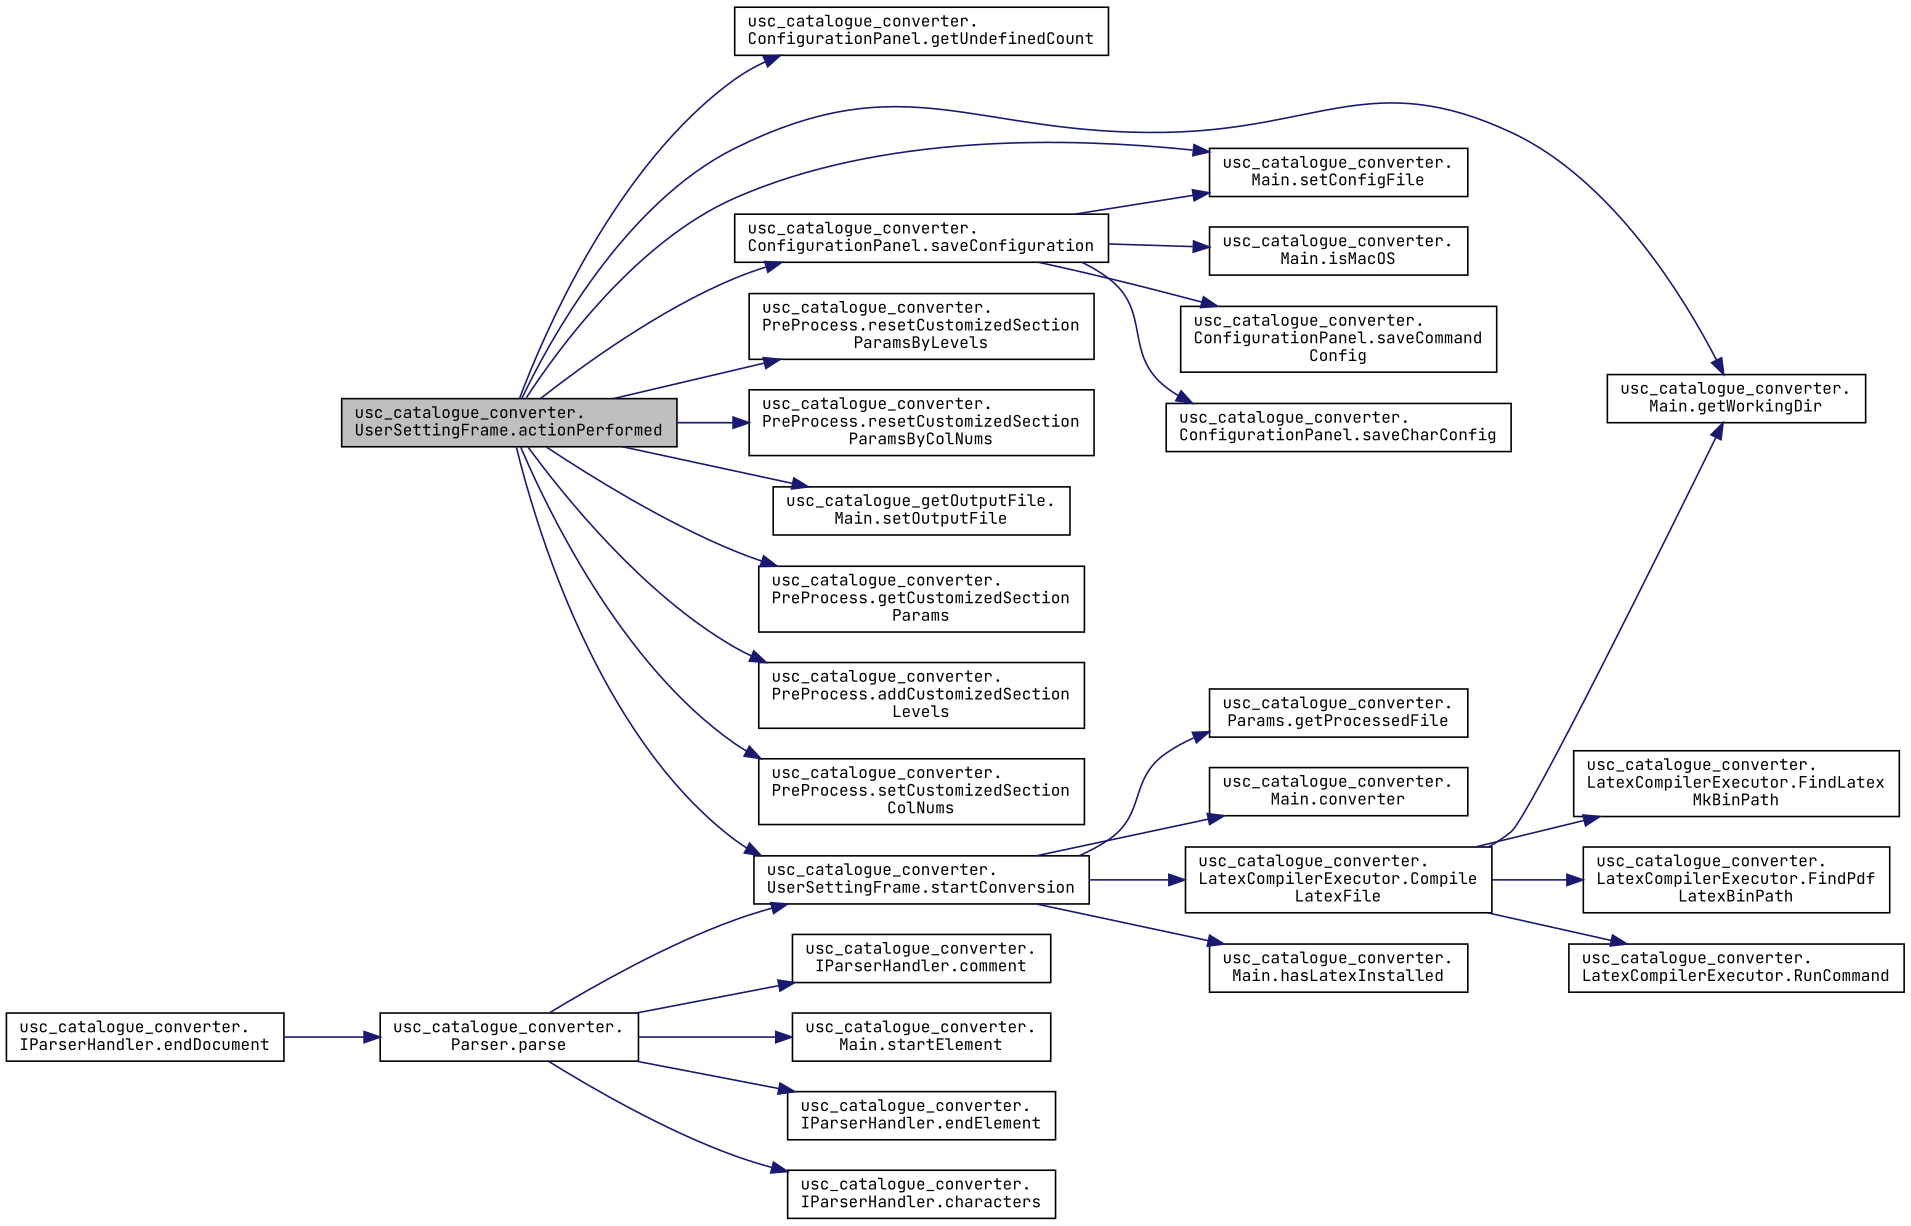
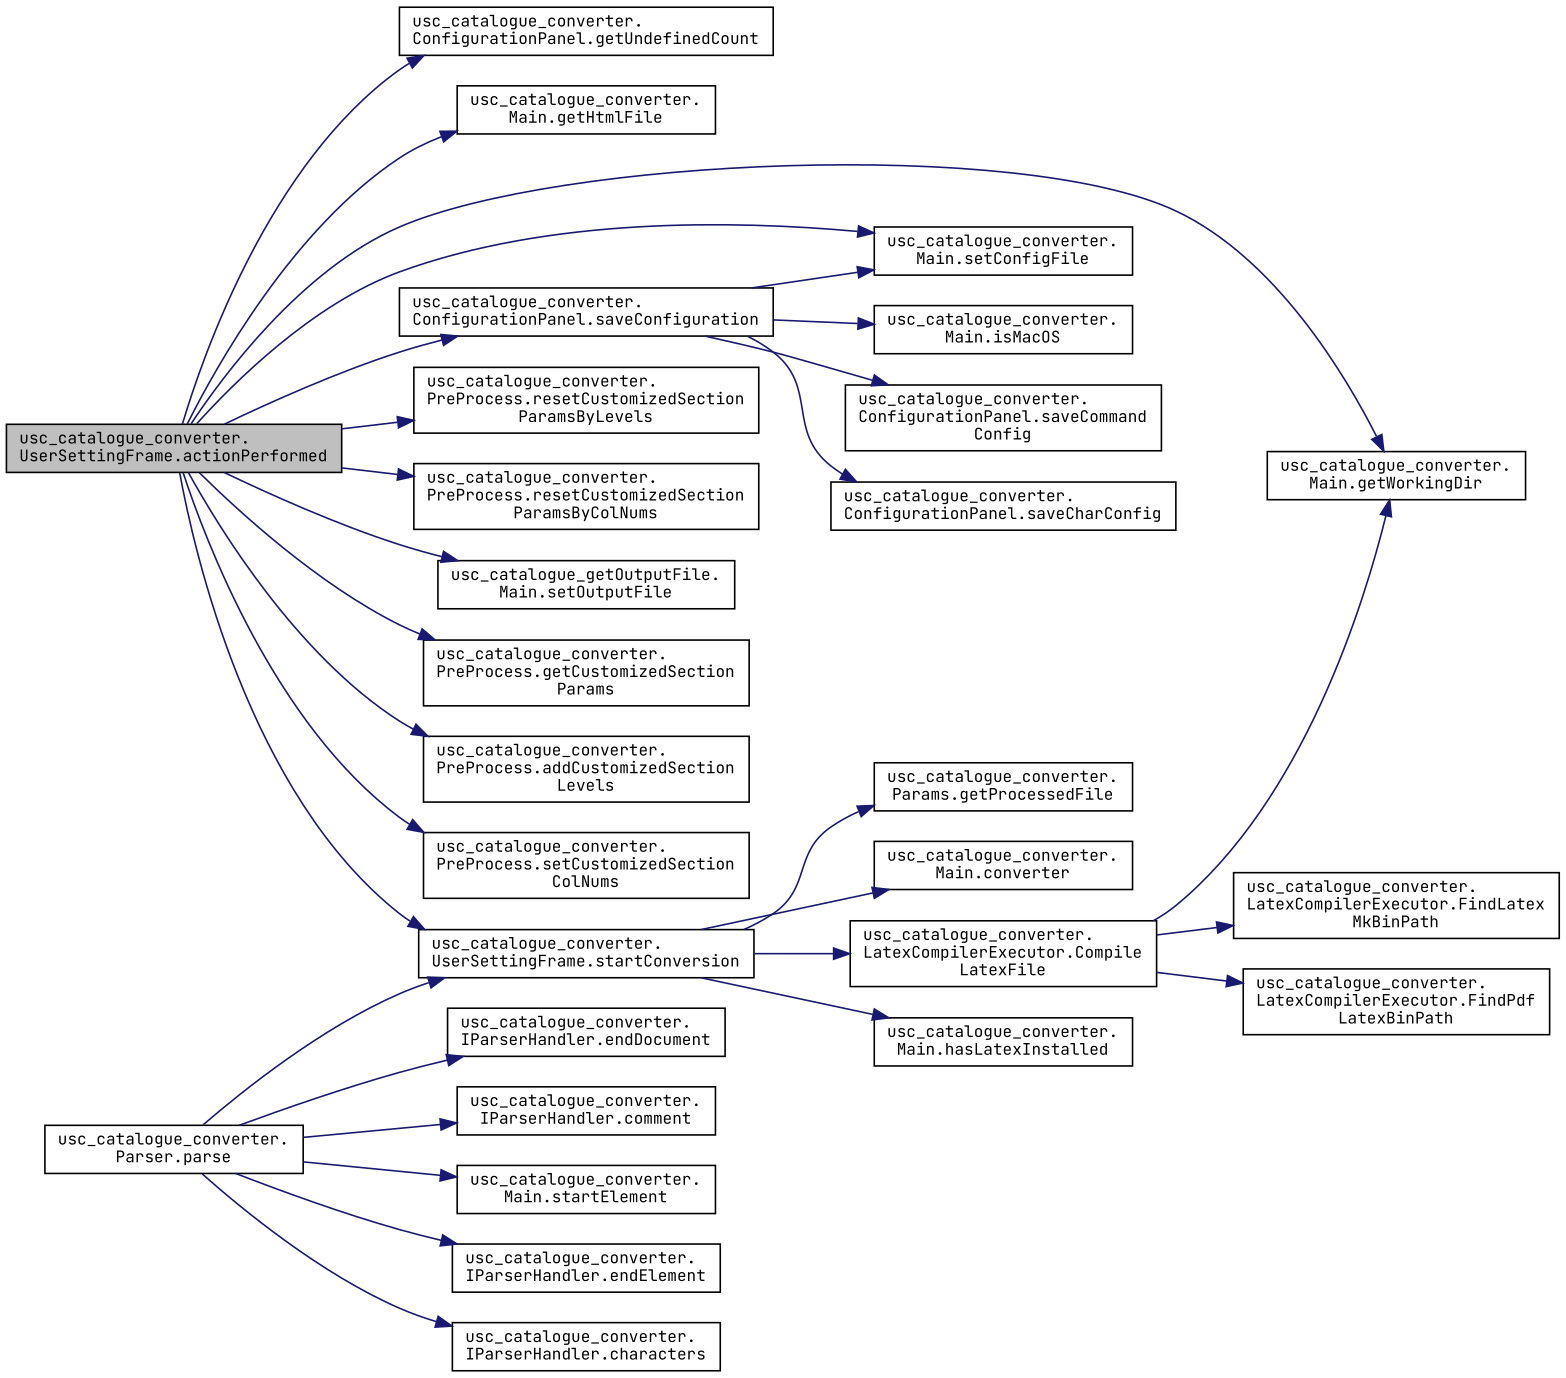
node "usc_catalogue_converter. Main.getHtmlFile": added
node "usc_catalogue_converter. LatexCompilerExecutor.RunCommand": removed
edge "usc_catalogue_converter. IParserHandler.endDocument" -> "usc_catalogue_converter. Parser.parse": reversed
